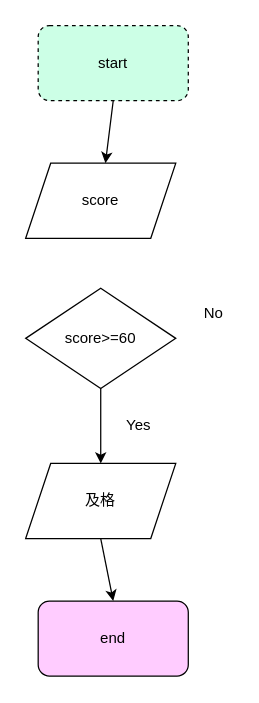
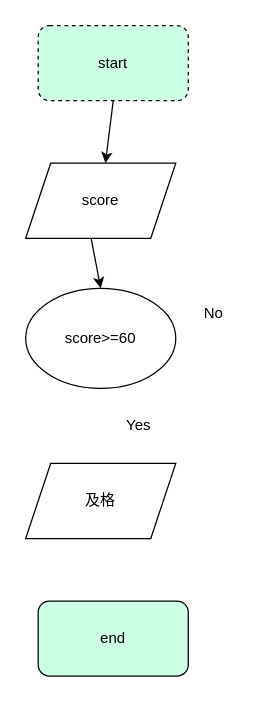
edge "score" -> "score>=60": added
node "score>=60": shape diamond -> ellipse
edge "score>=60" -> "及格": removed
edge "及格" -> "end": removed
node "end": fillcolor #ffccff -> #ccffe6
